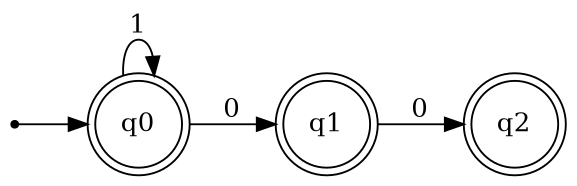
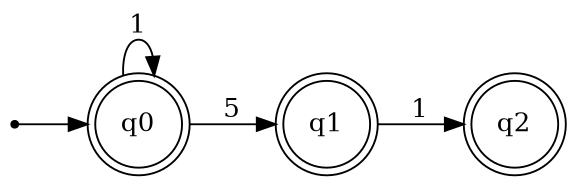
edge "q0" -> "q1": label "0" -> "5"
edge "q1" -> "q2": label "0" -> "1"
